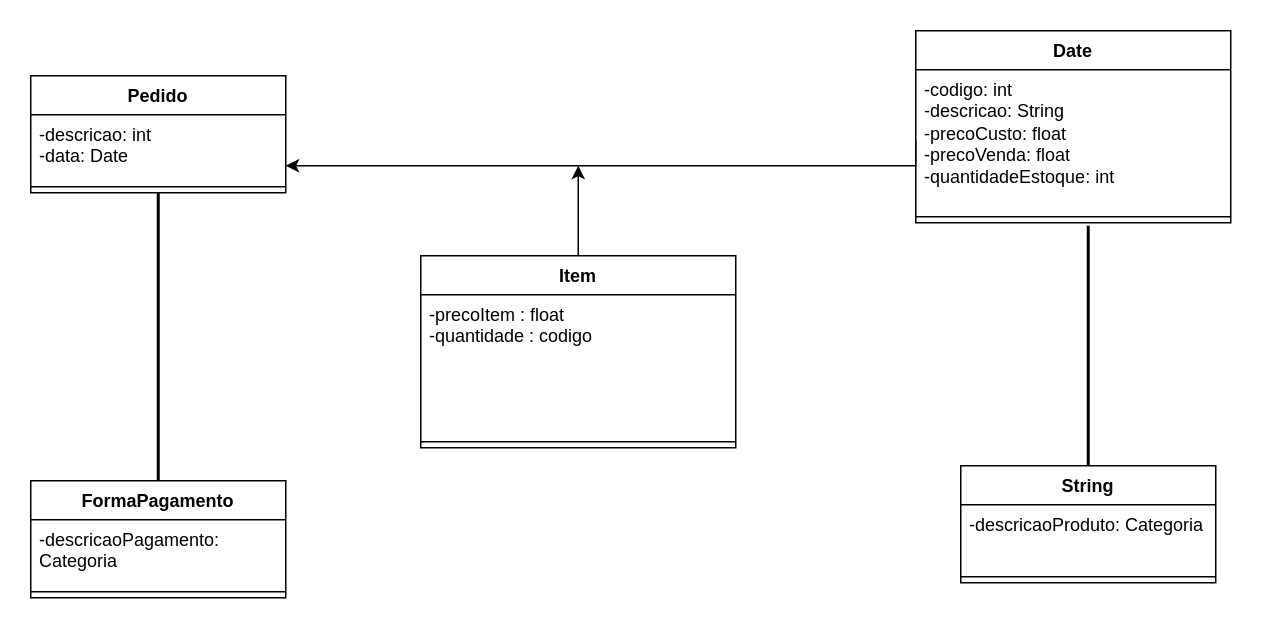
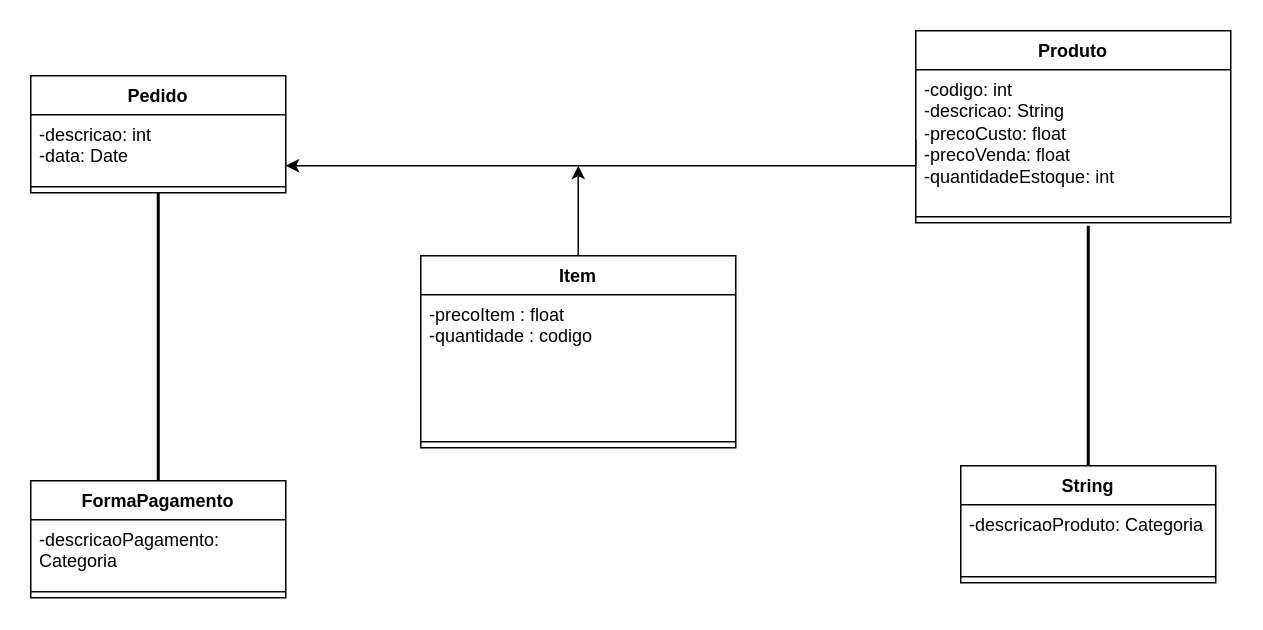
node "Date": label "Date" -> "Produto"
